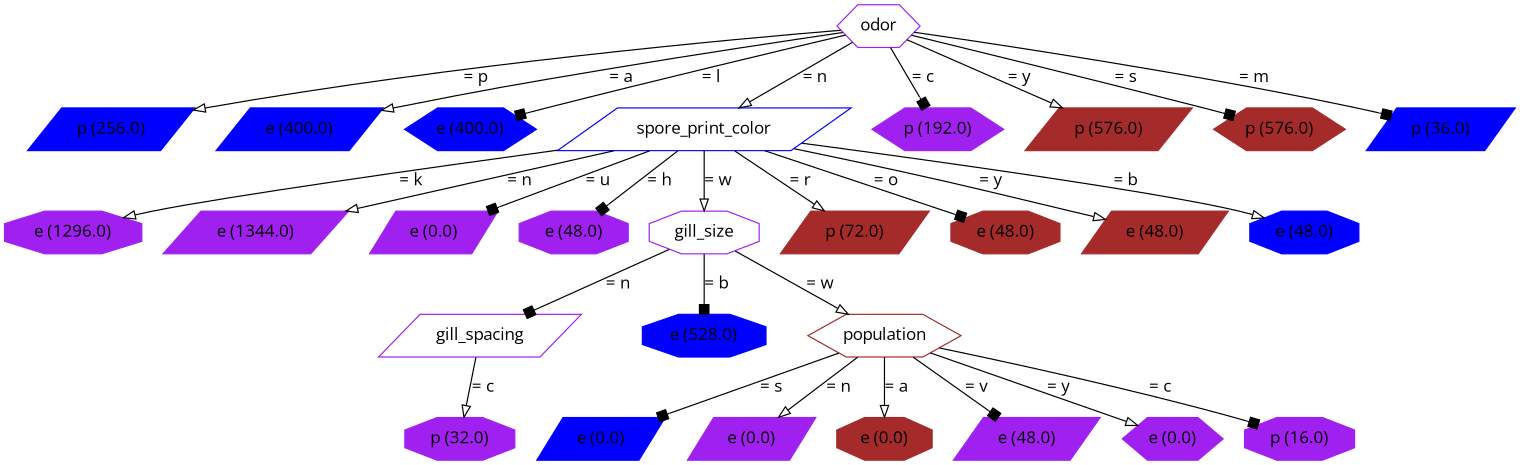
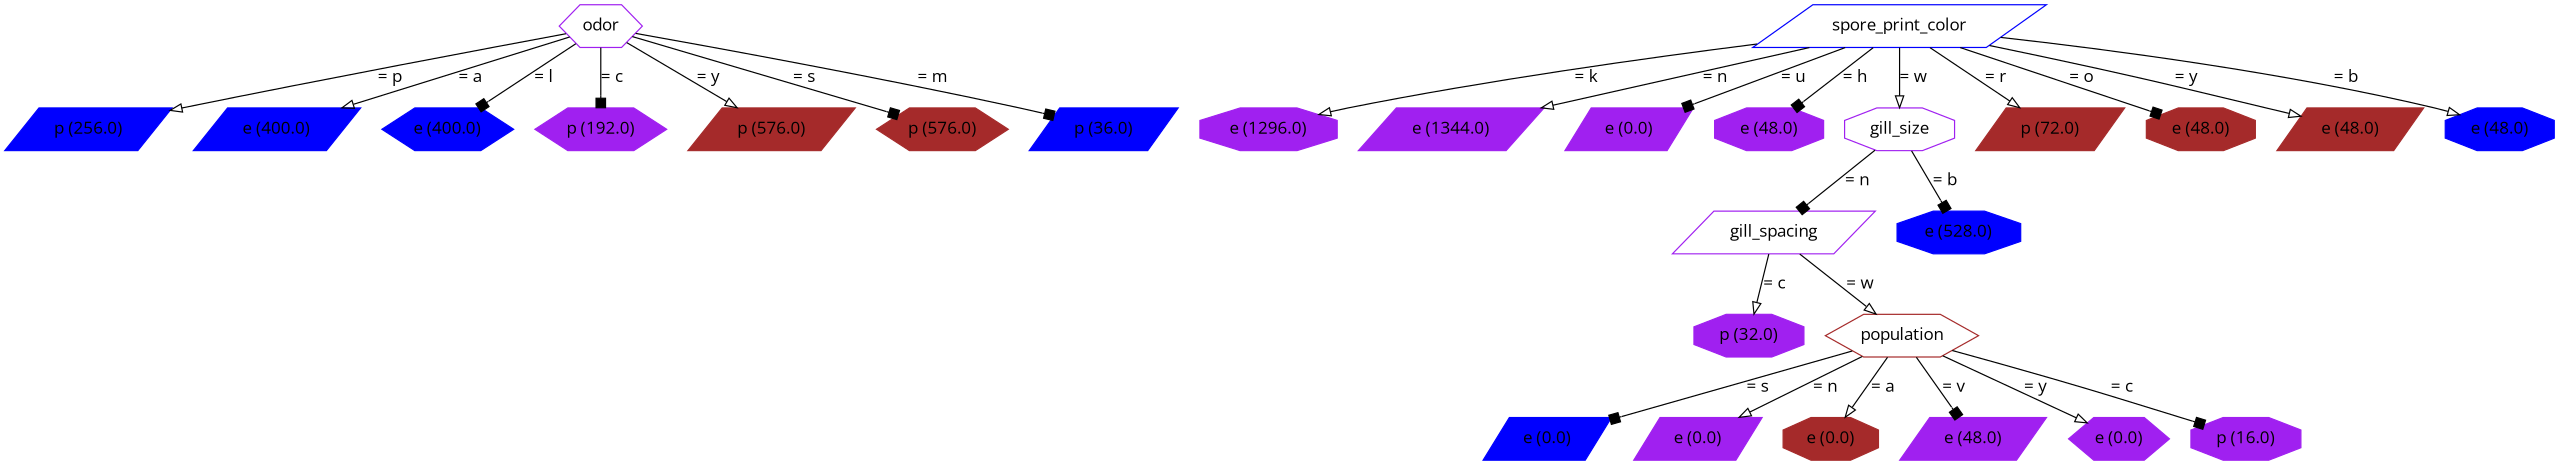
edge "odor" -> "spore_print_color": removed, label "= n"
edge "gill_size" -> "population": now "gill_spacing" -> "population"
